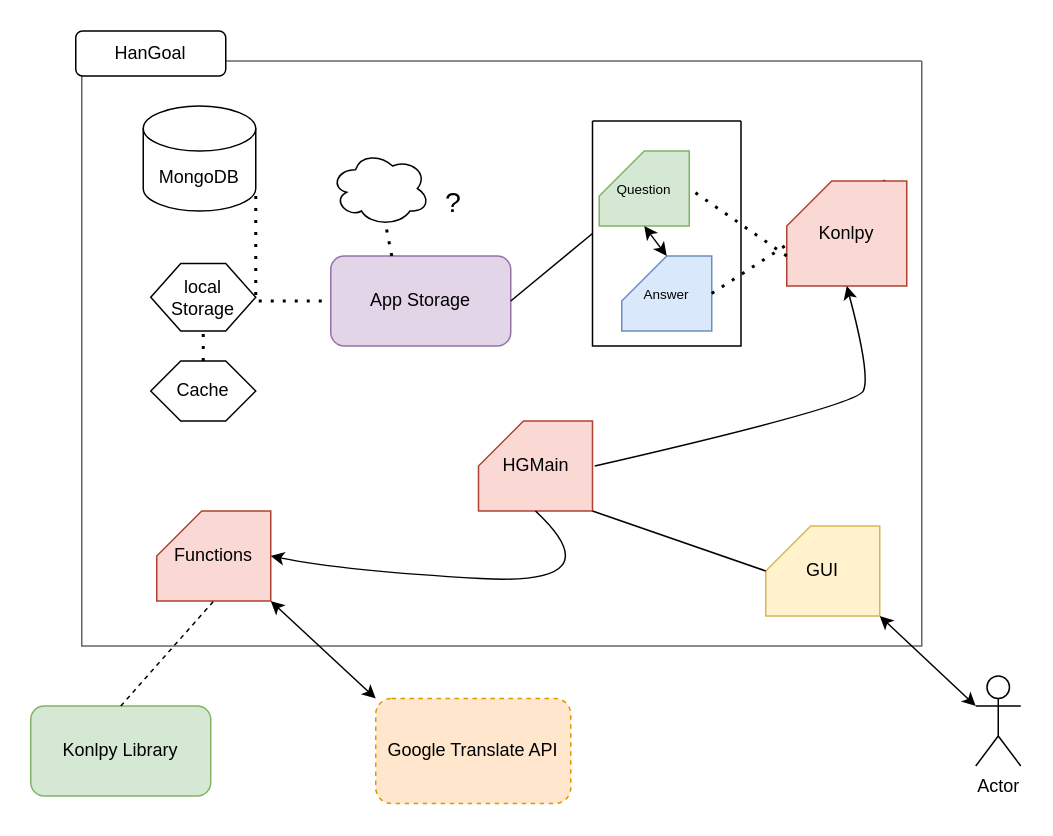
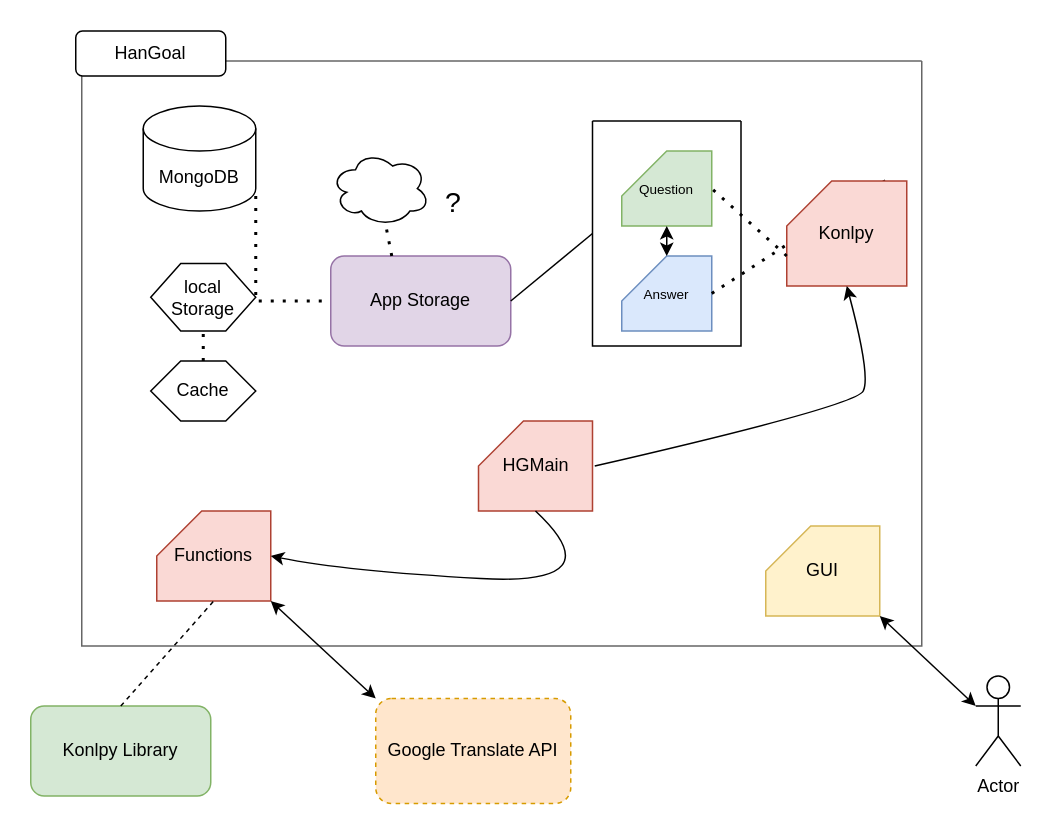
node "Question": moved (644, 188) -> (667, 188)
edge "HGMain" -- "GUI": removed
